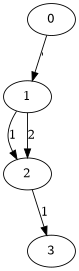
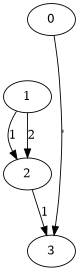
edge "0" -> "1": now "0" -> "3"
